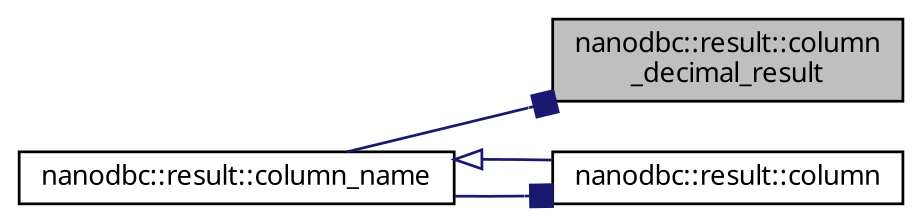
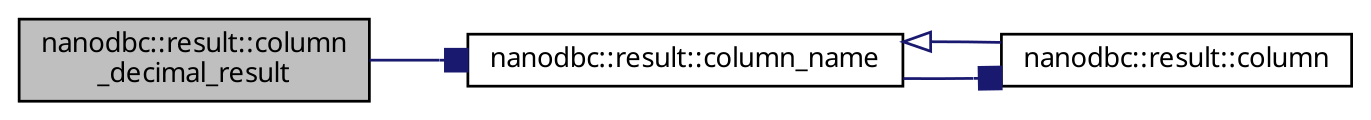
edge "nanodbc::result::column_name" -> "nanodbc::result::column _decimal_result": reversed
